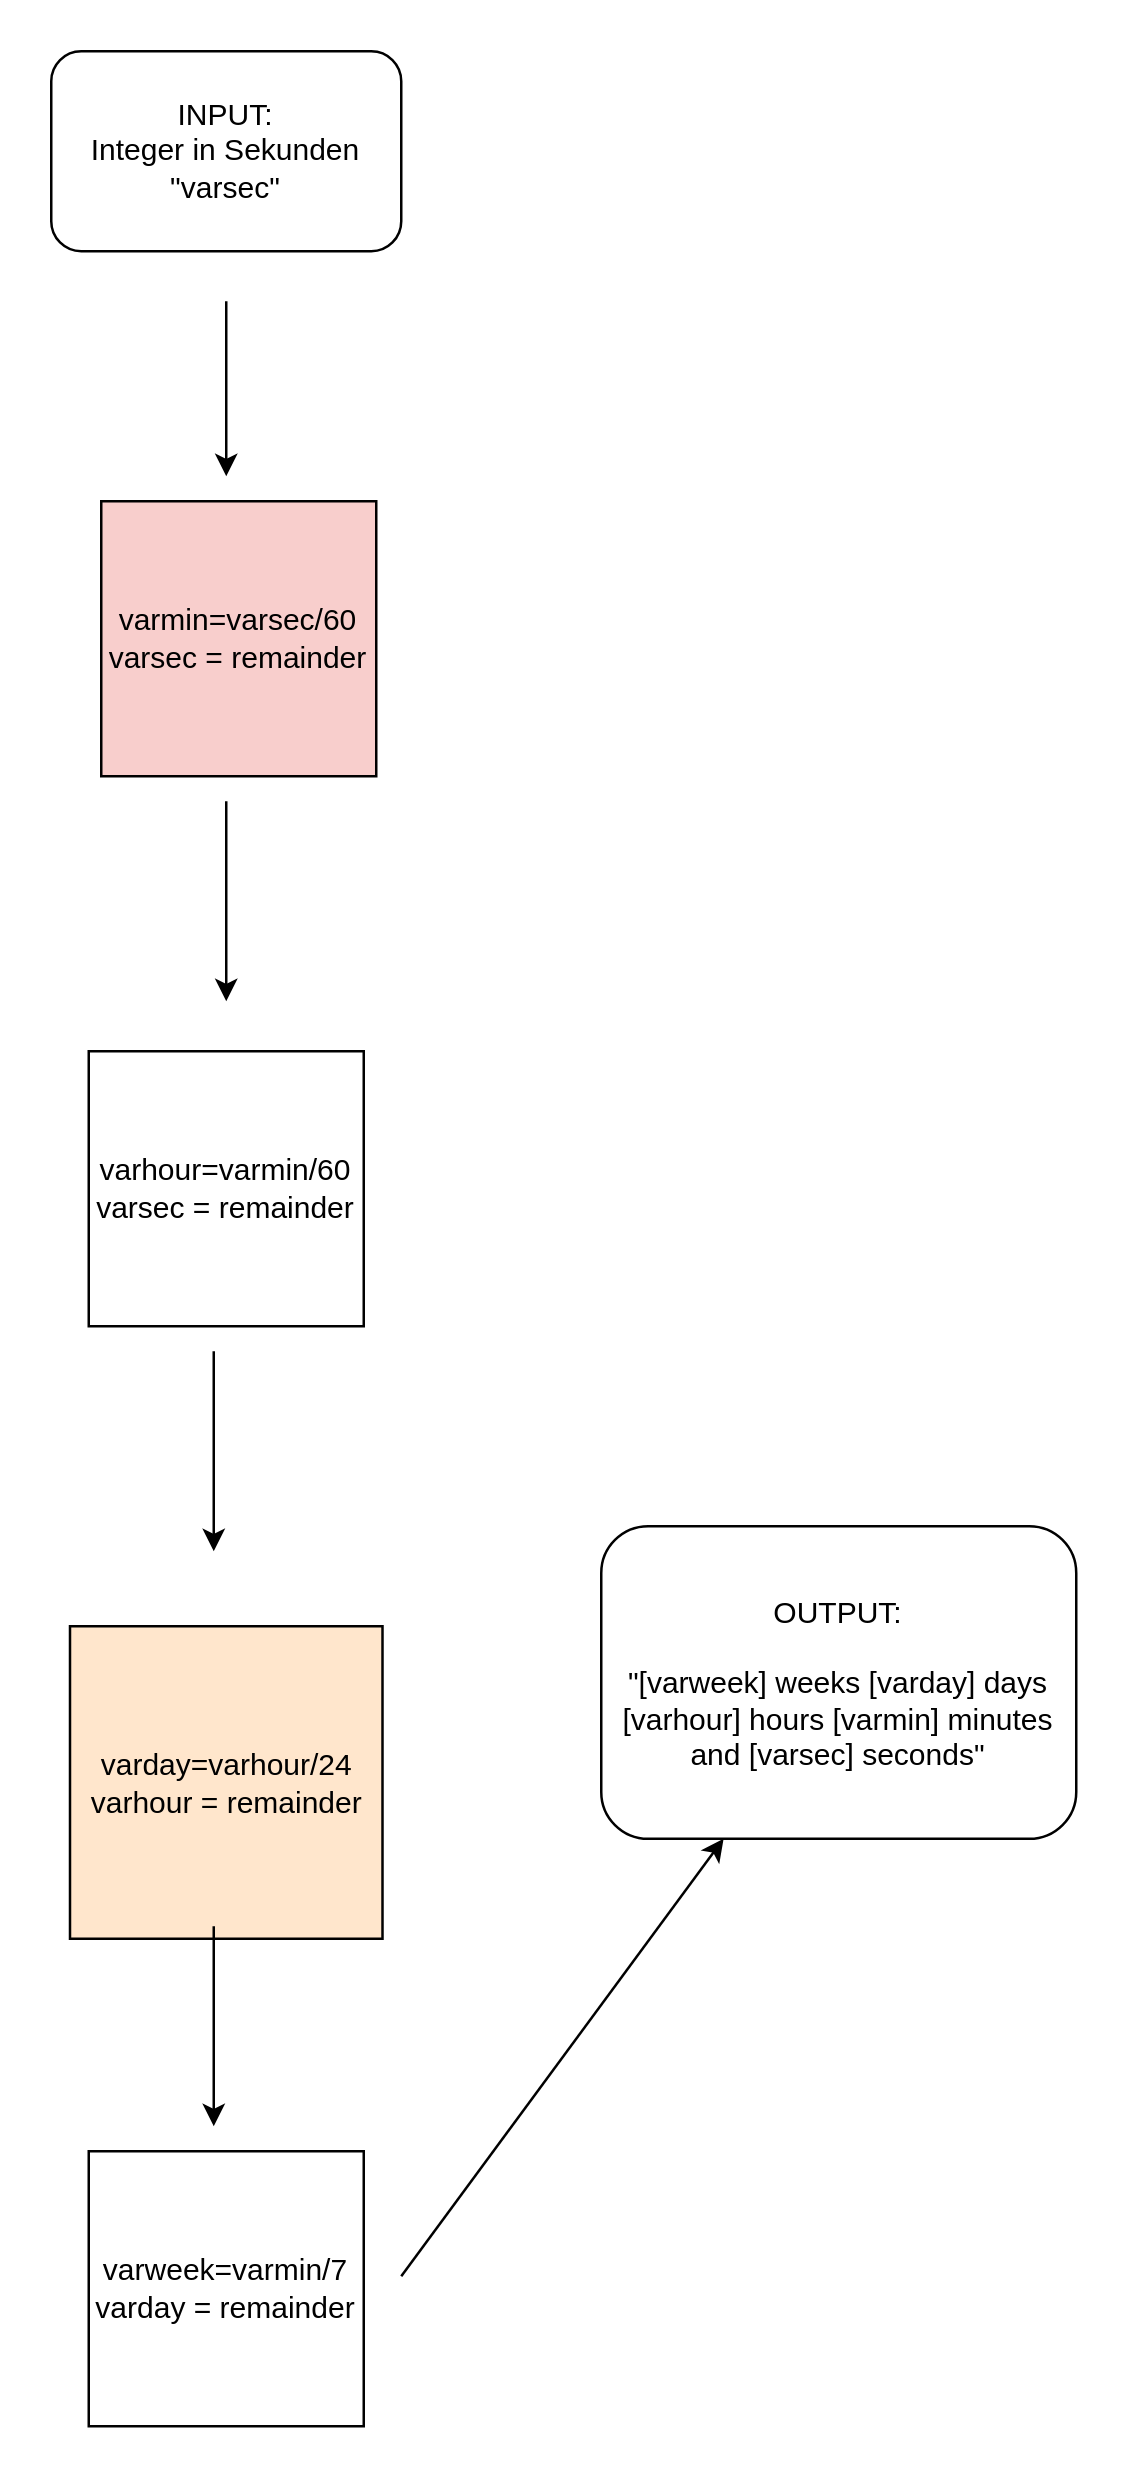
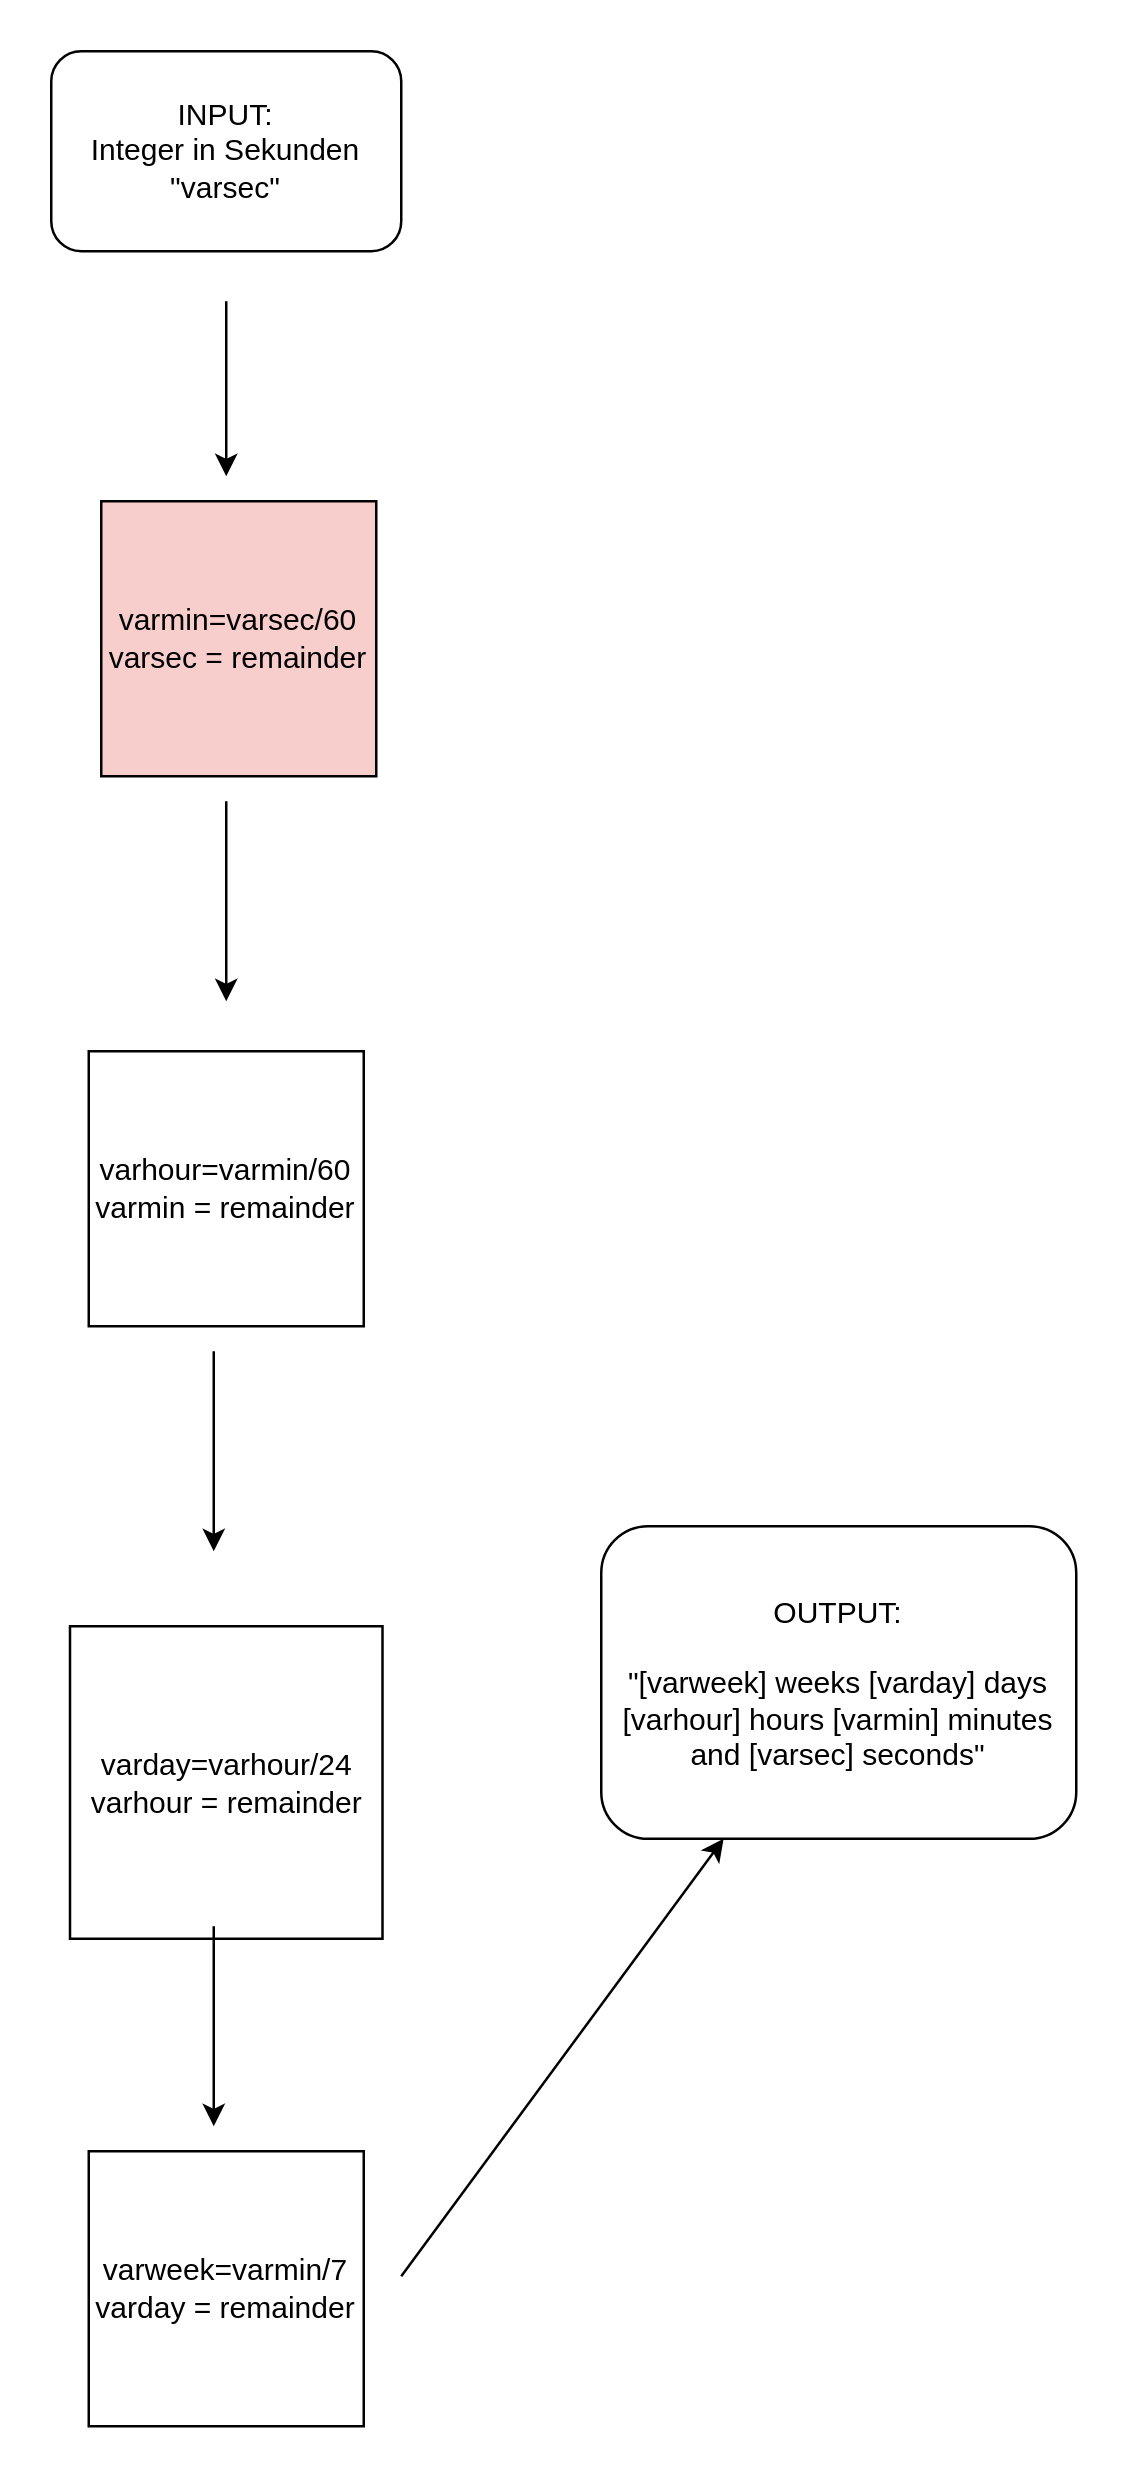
node "varhour=varmin/60 varsec = remainder": label "varhour=varmin/60 varsec = remainder" -> "varhour=varmin/60 varmin = remainder"
node "varday=varhour/24 varhour = remainder": fillcolor #ffe6cc -> #ffffff
